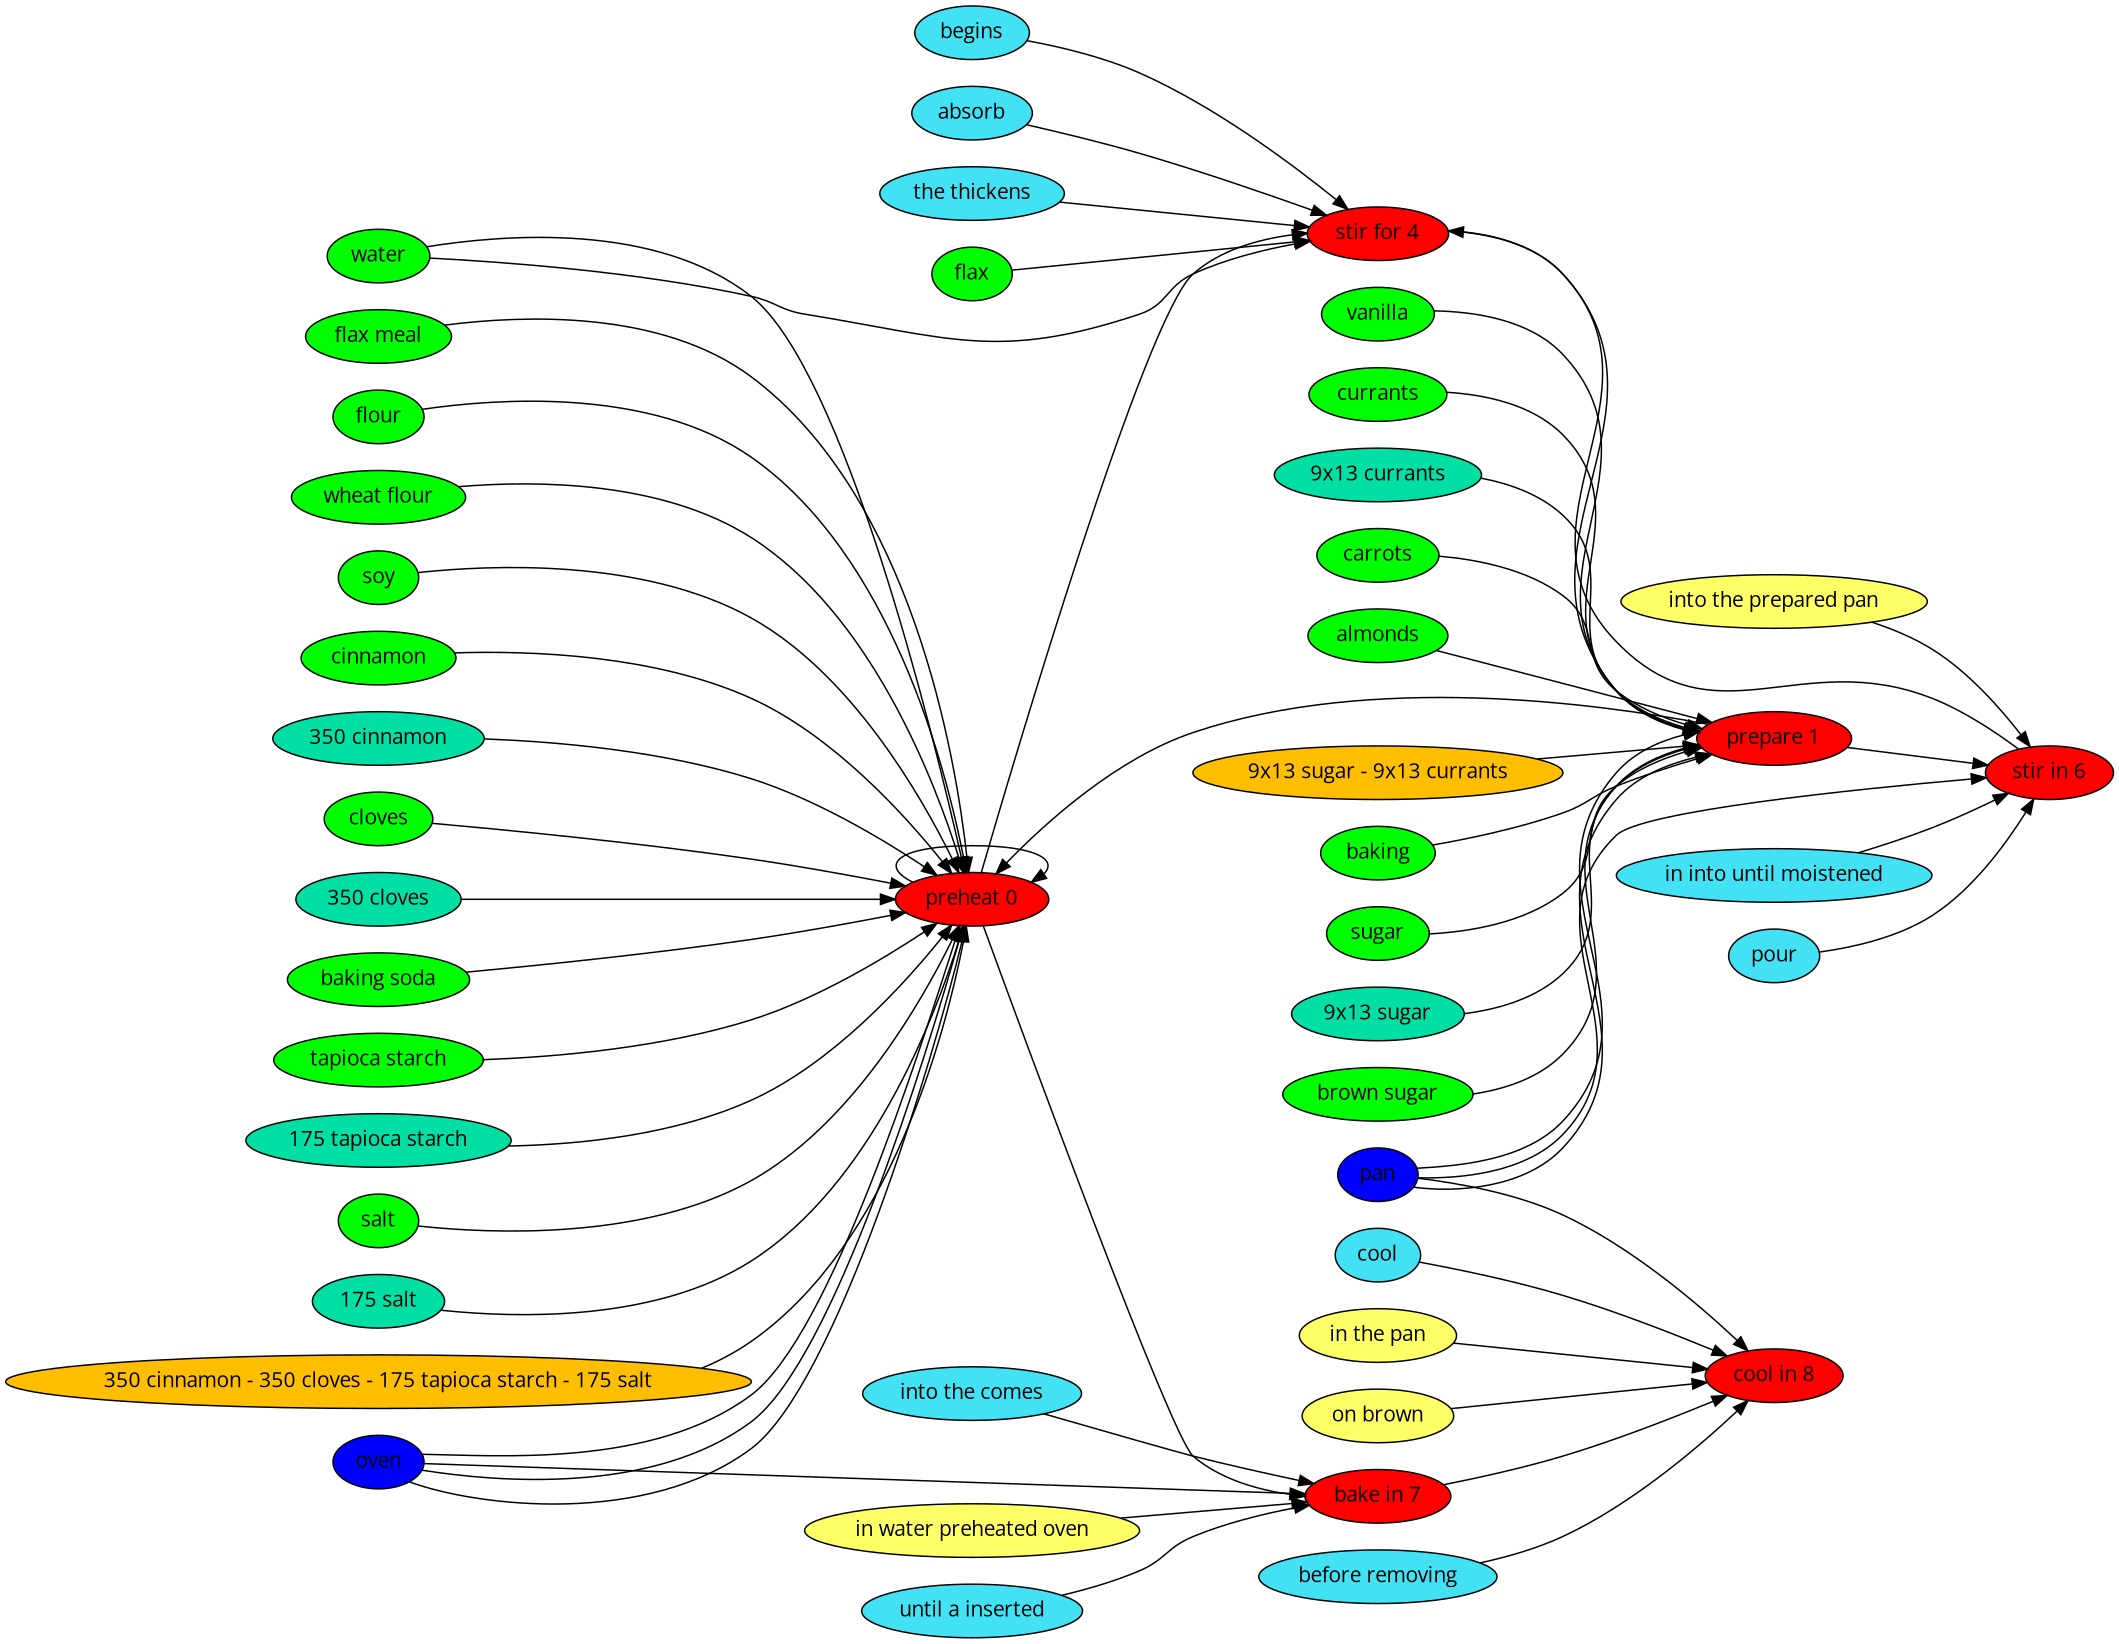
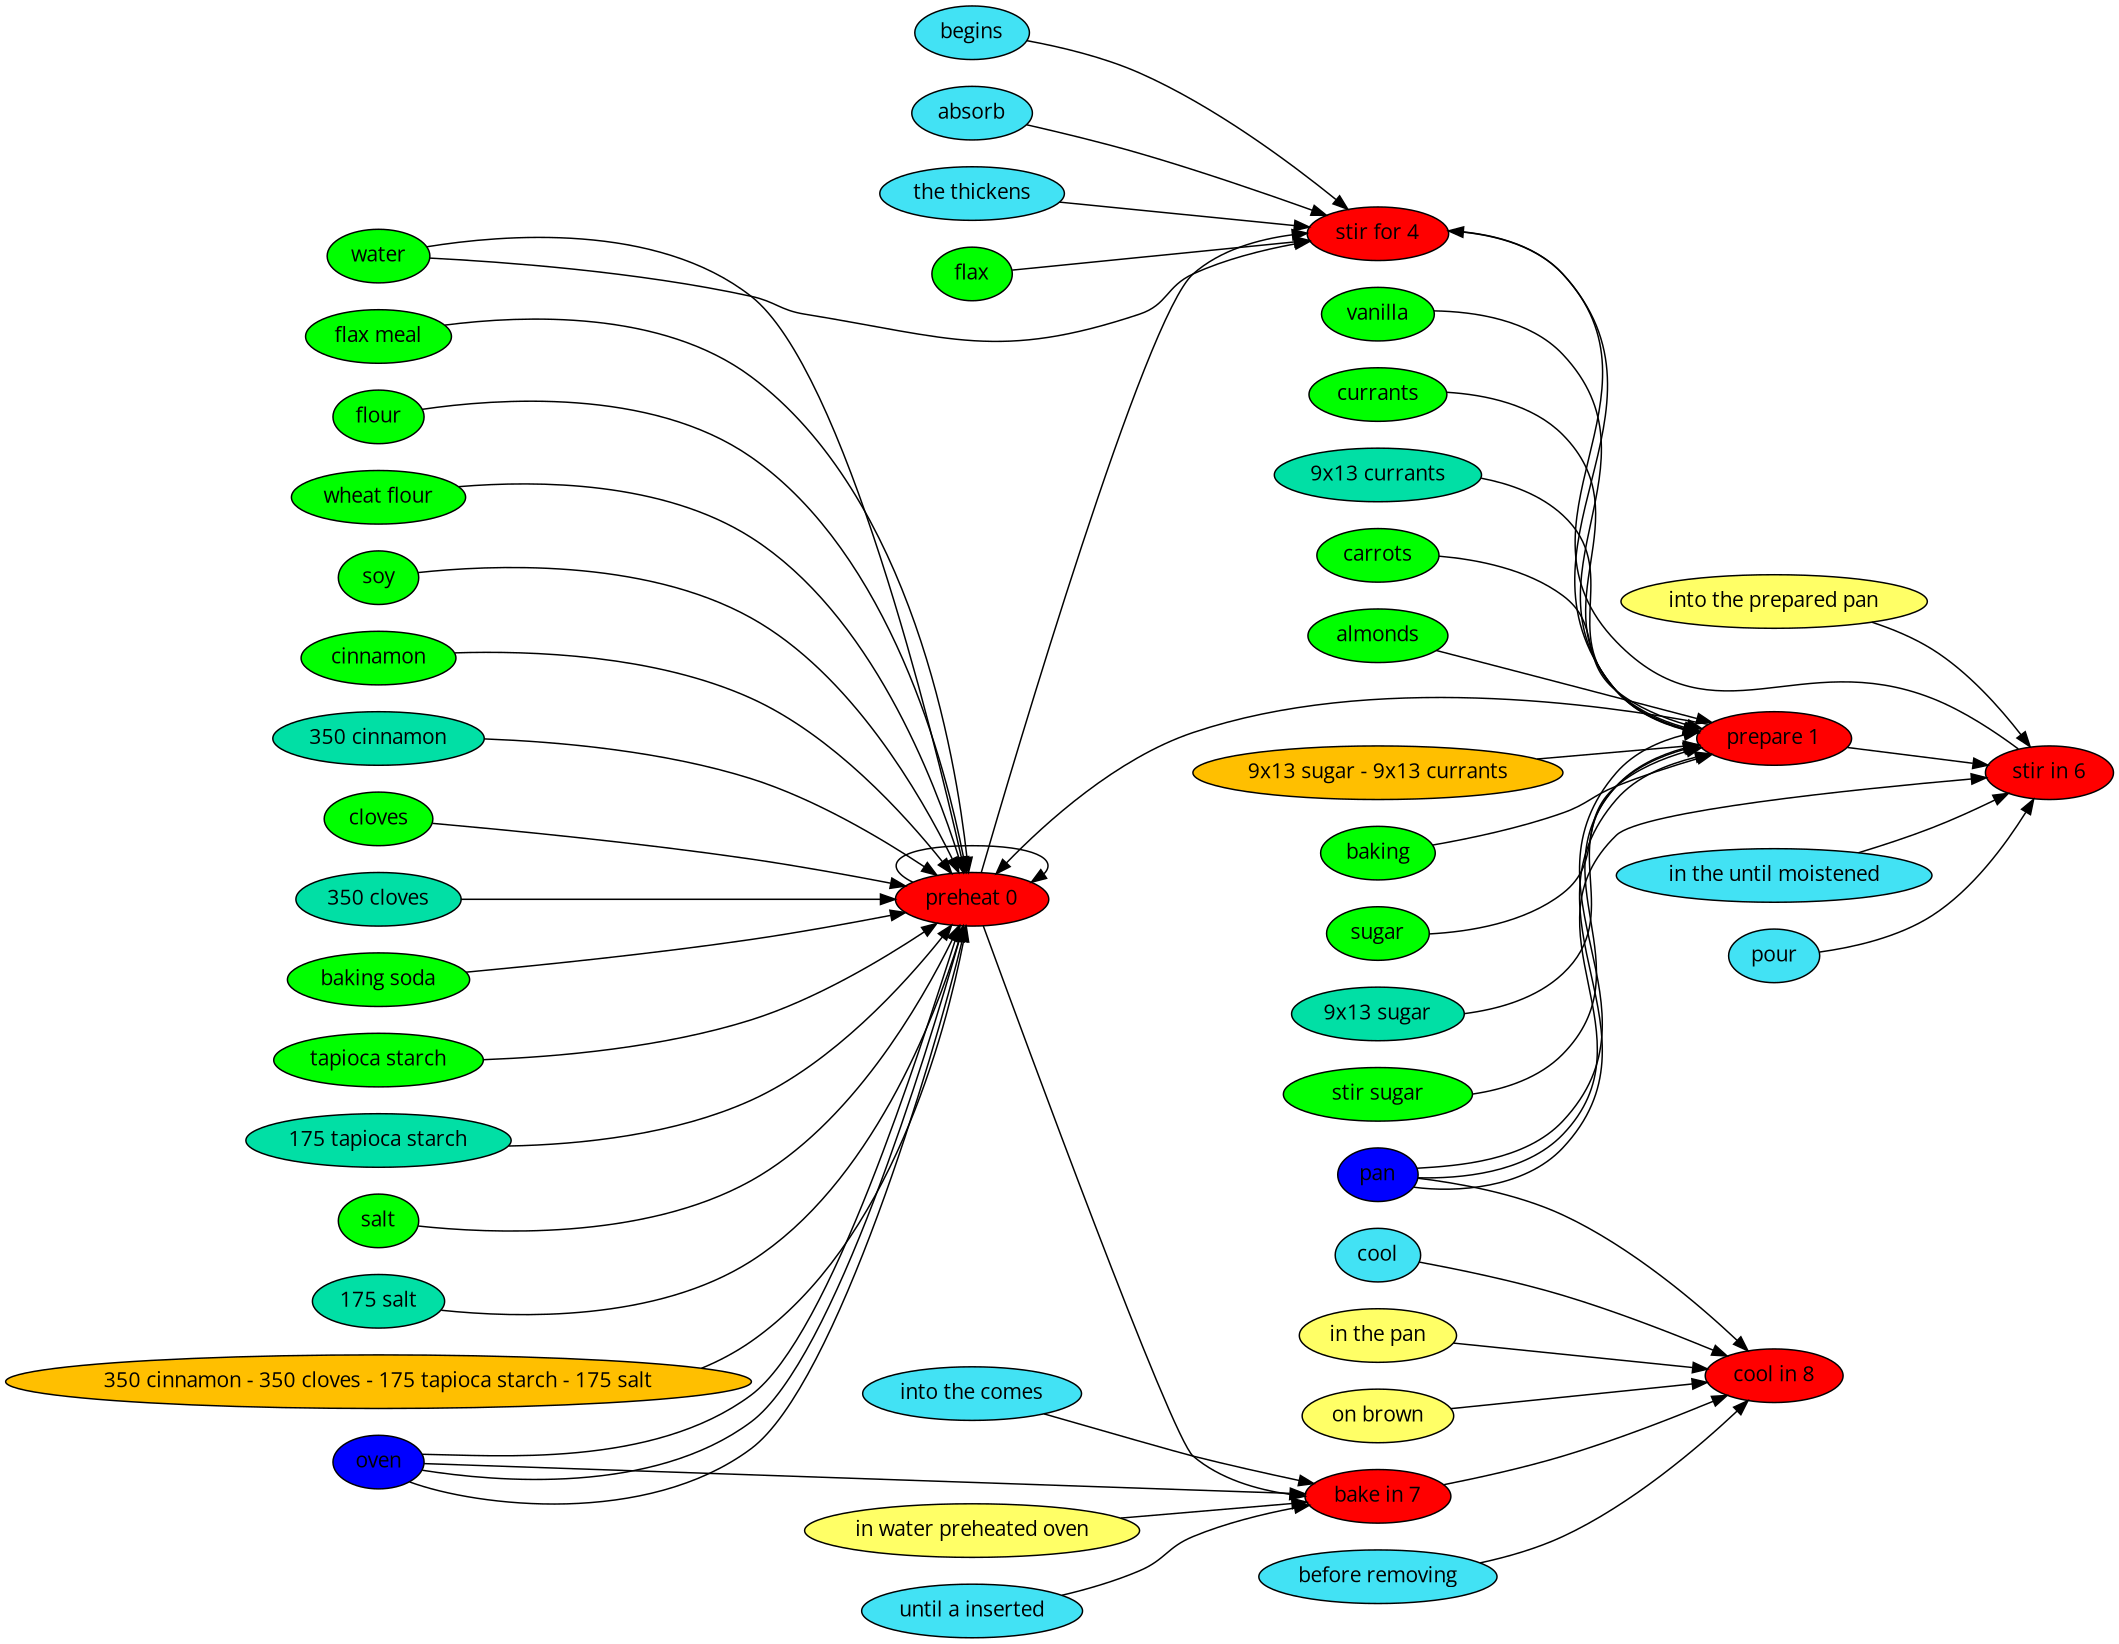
node "in into until moistened": label "in into until moistened" -> "in the until moistened"
node "brown sugar": label "brown sugar" -> "stir sugar"
